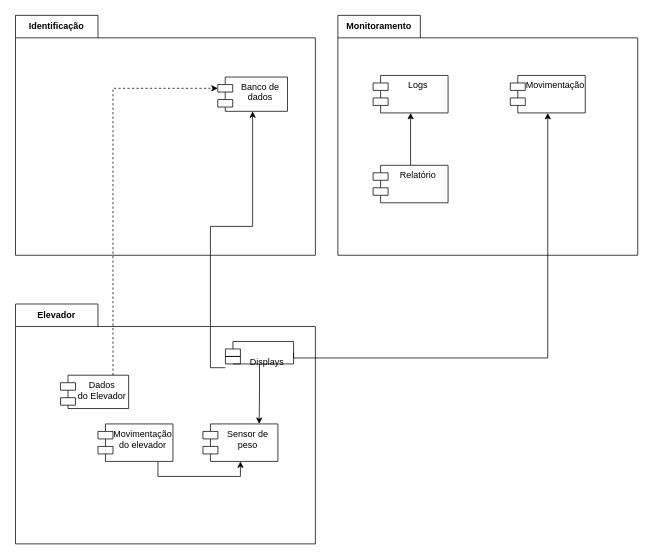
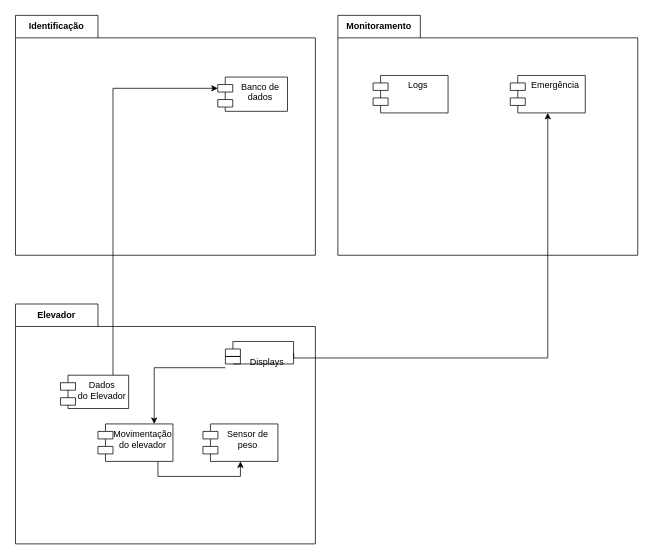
node "Movimentação": label "Movimentação" -> "Emergência"
edge "Relatório" -> "Logs": removed
edge "Dados do Elevador" -> "Banco de dados": style dashed -> solid
node "Relatório": removed
edge "Displays" -> "Banco de dados": now "Displays" -> "Movimentação do elevador"
edge "Displays" -> "Sensor de peso": removed
